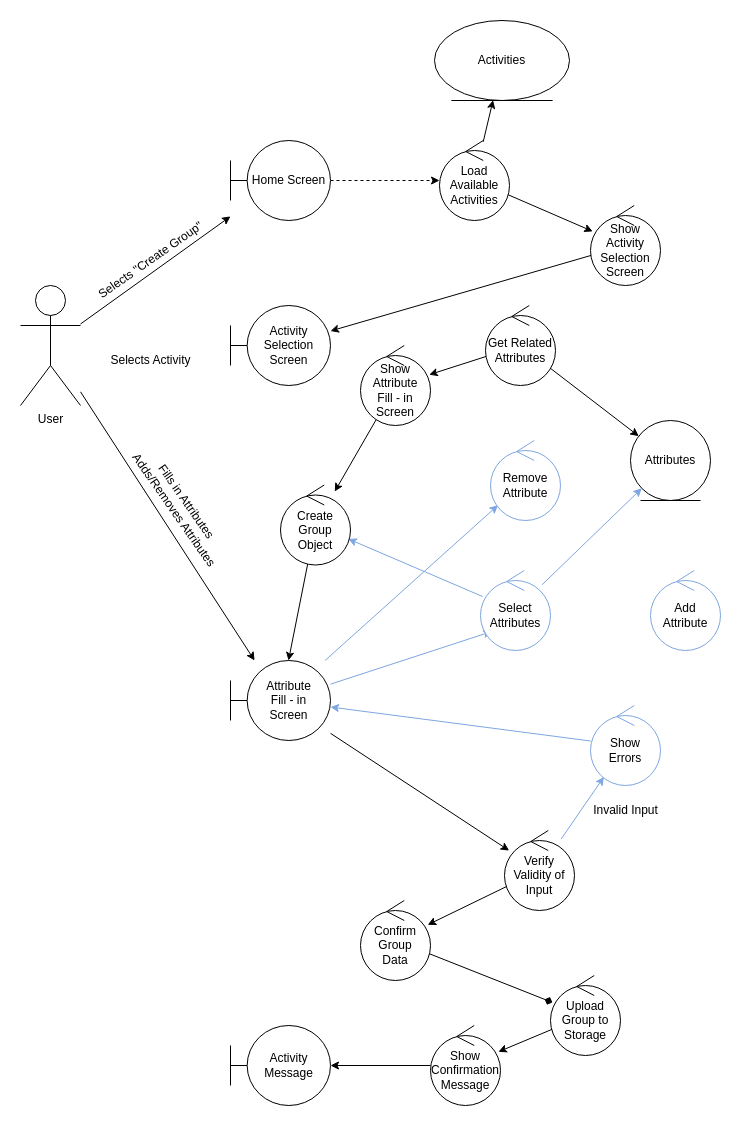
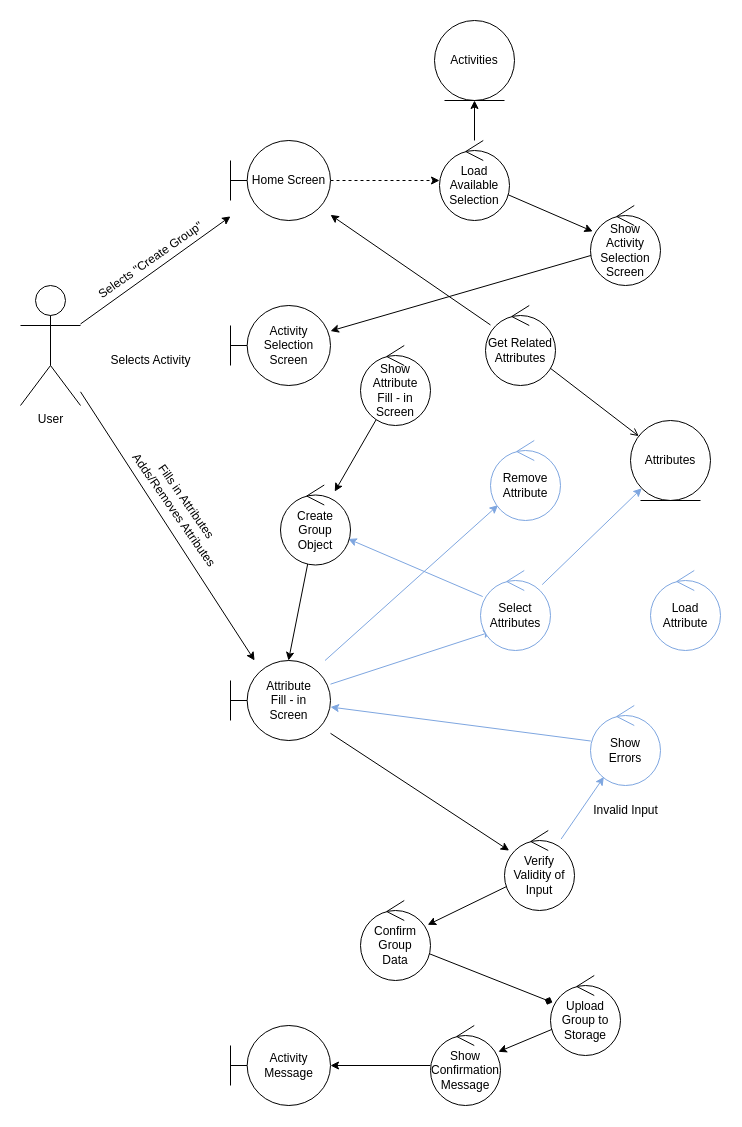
node "Activities": size 135x80 -> 80x80
node "Load Available Activities": label "Load Available Activities" -> "Load Available Selection"
edge "Get Related Attributes" -> "Show Attribute Fill - in Screen": now "Get Related Attributes" -> "Home Screen"
edge "Get Related Attributes" -> "Attributes": arrowhead classic -> open
node "Add Attribute": label "Add Attribute" -> "Load Attribute"
